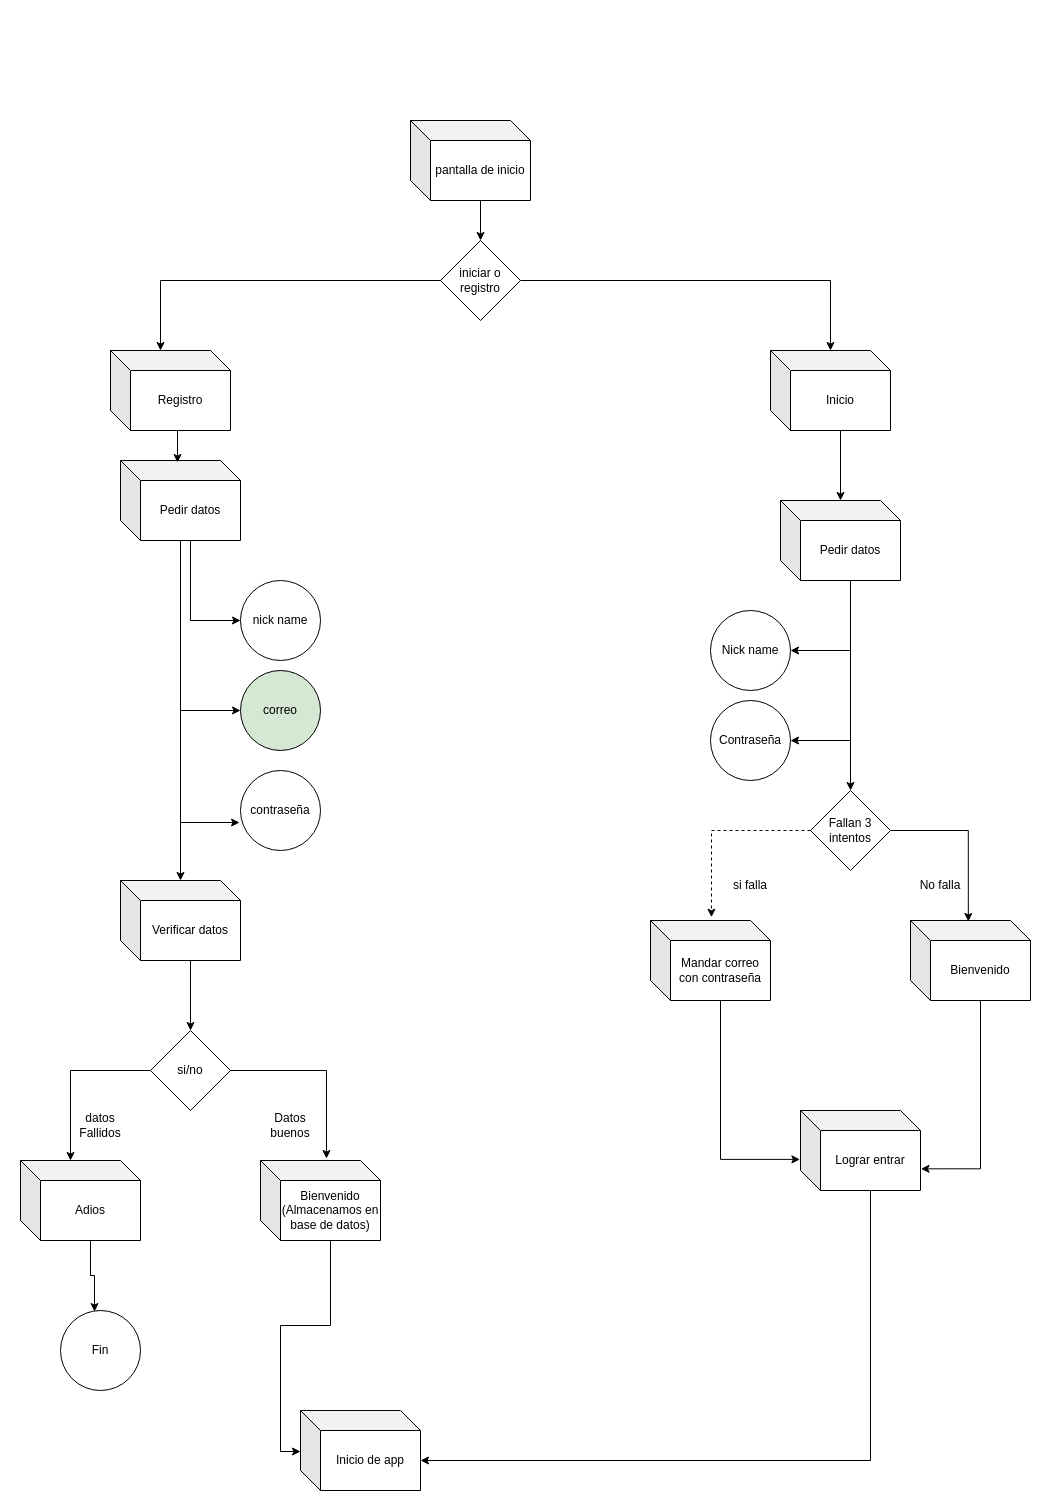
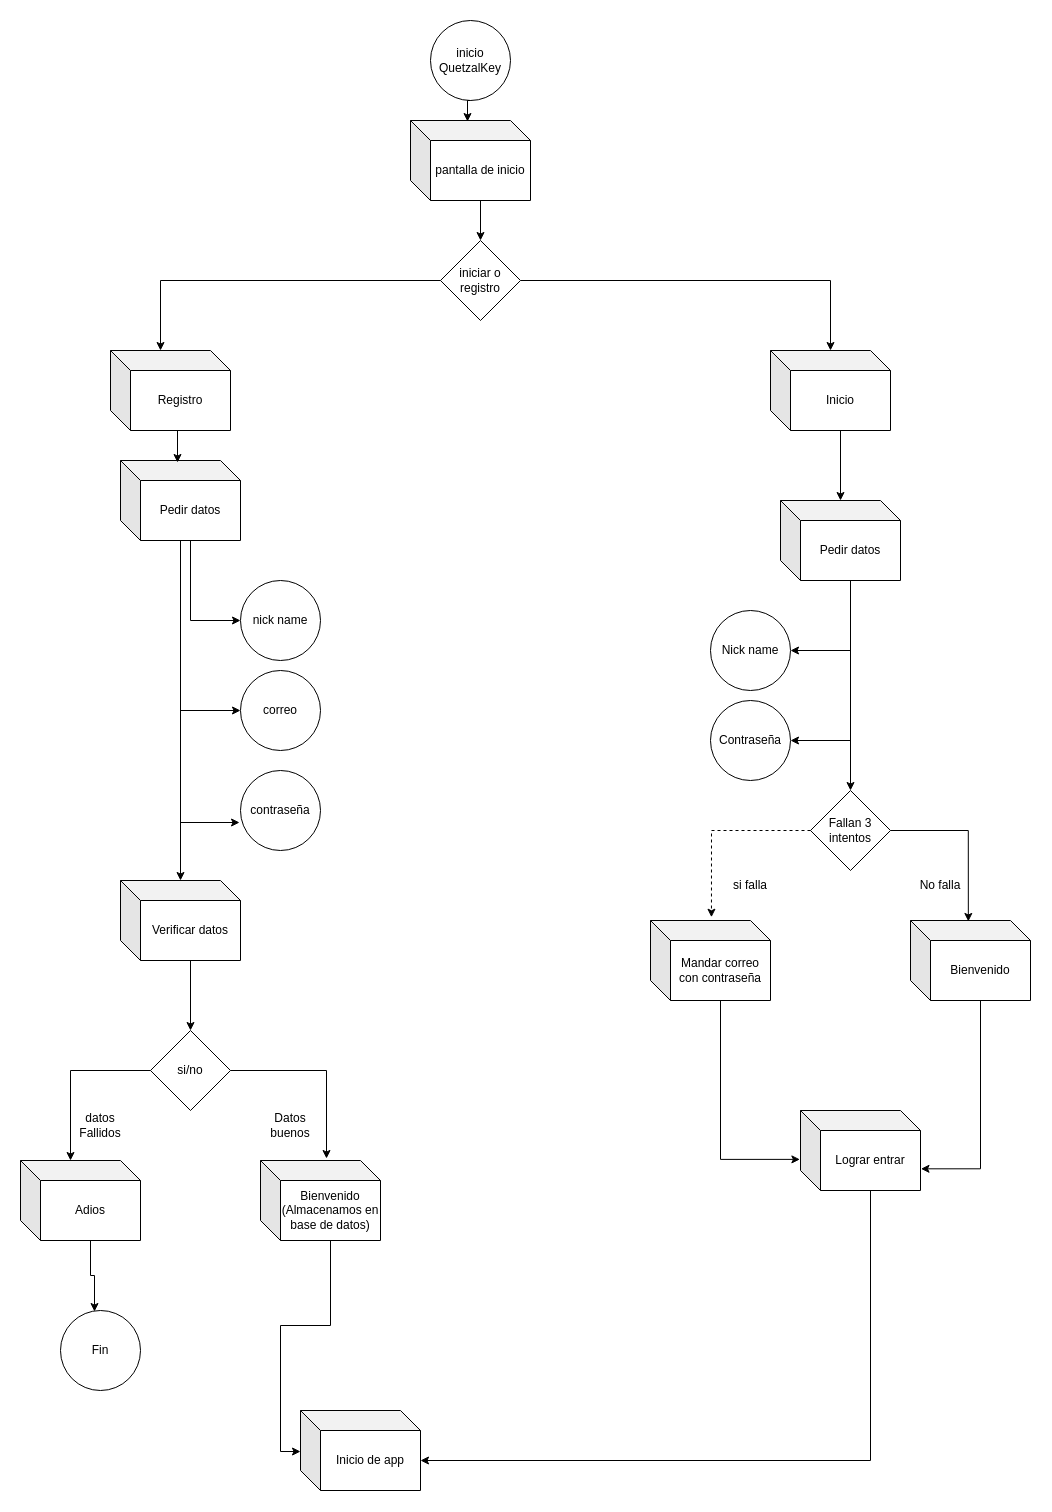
node "inicio QuetzalKey": added
edge "inicio QuetzalKey" -> "pantalla de inicio": added
node "correo": fillcolor #d5e8d4 -> #ffffff
